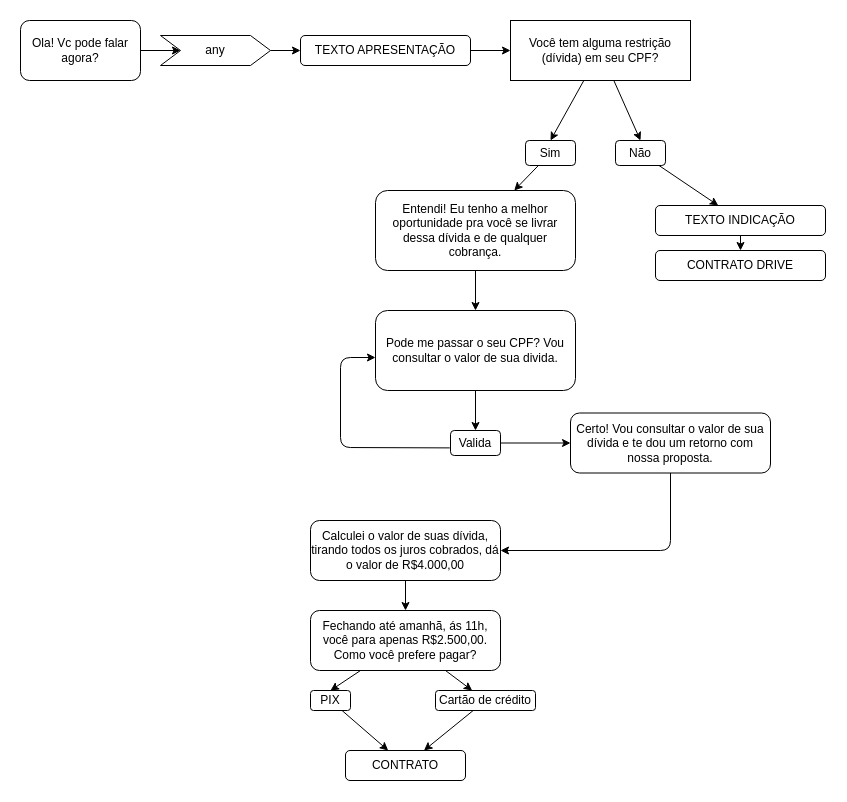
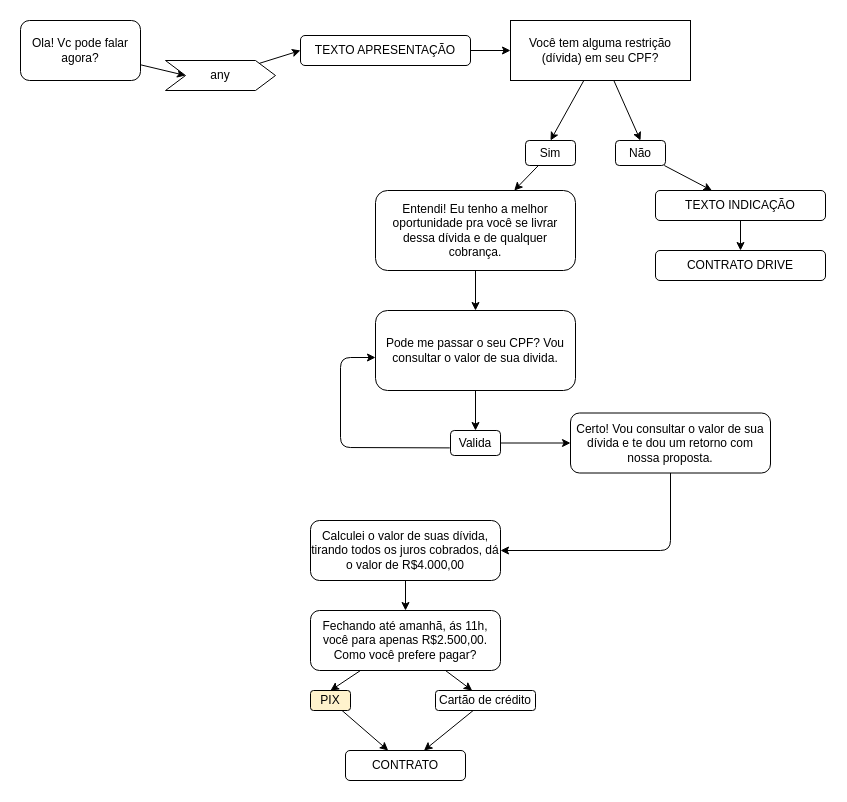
node "any": moved (216, 51) -> (221, 76)
node "TEXTO INDICAÇÃO": moved (741, 221) -> (741, 206)
node "PIX": fillcolor #ffffff -> #fff2cc
